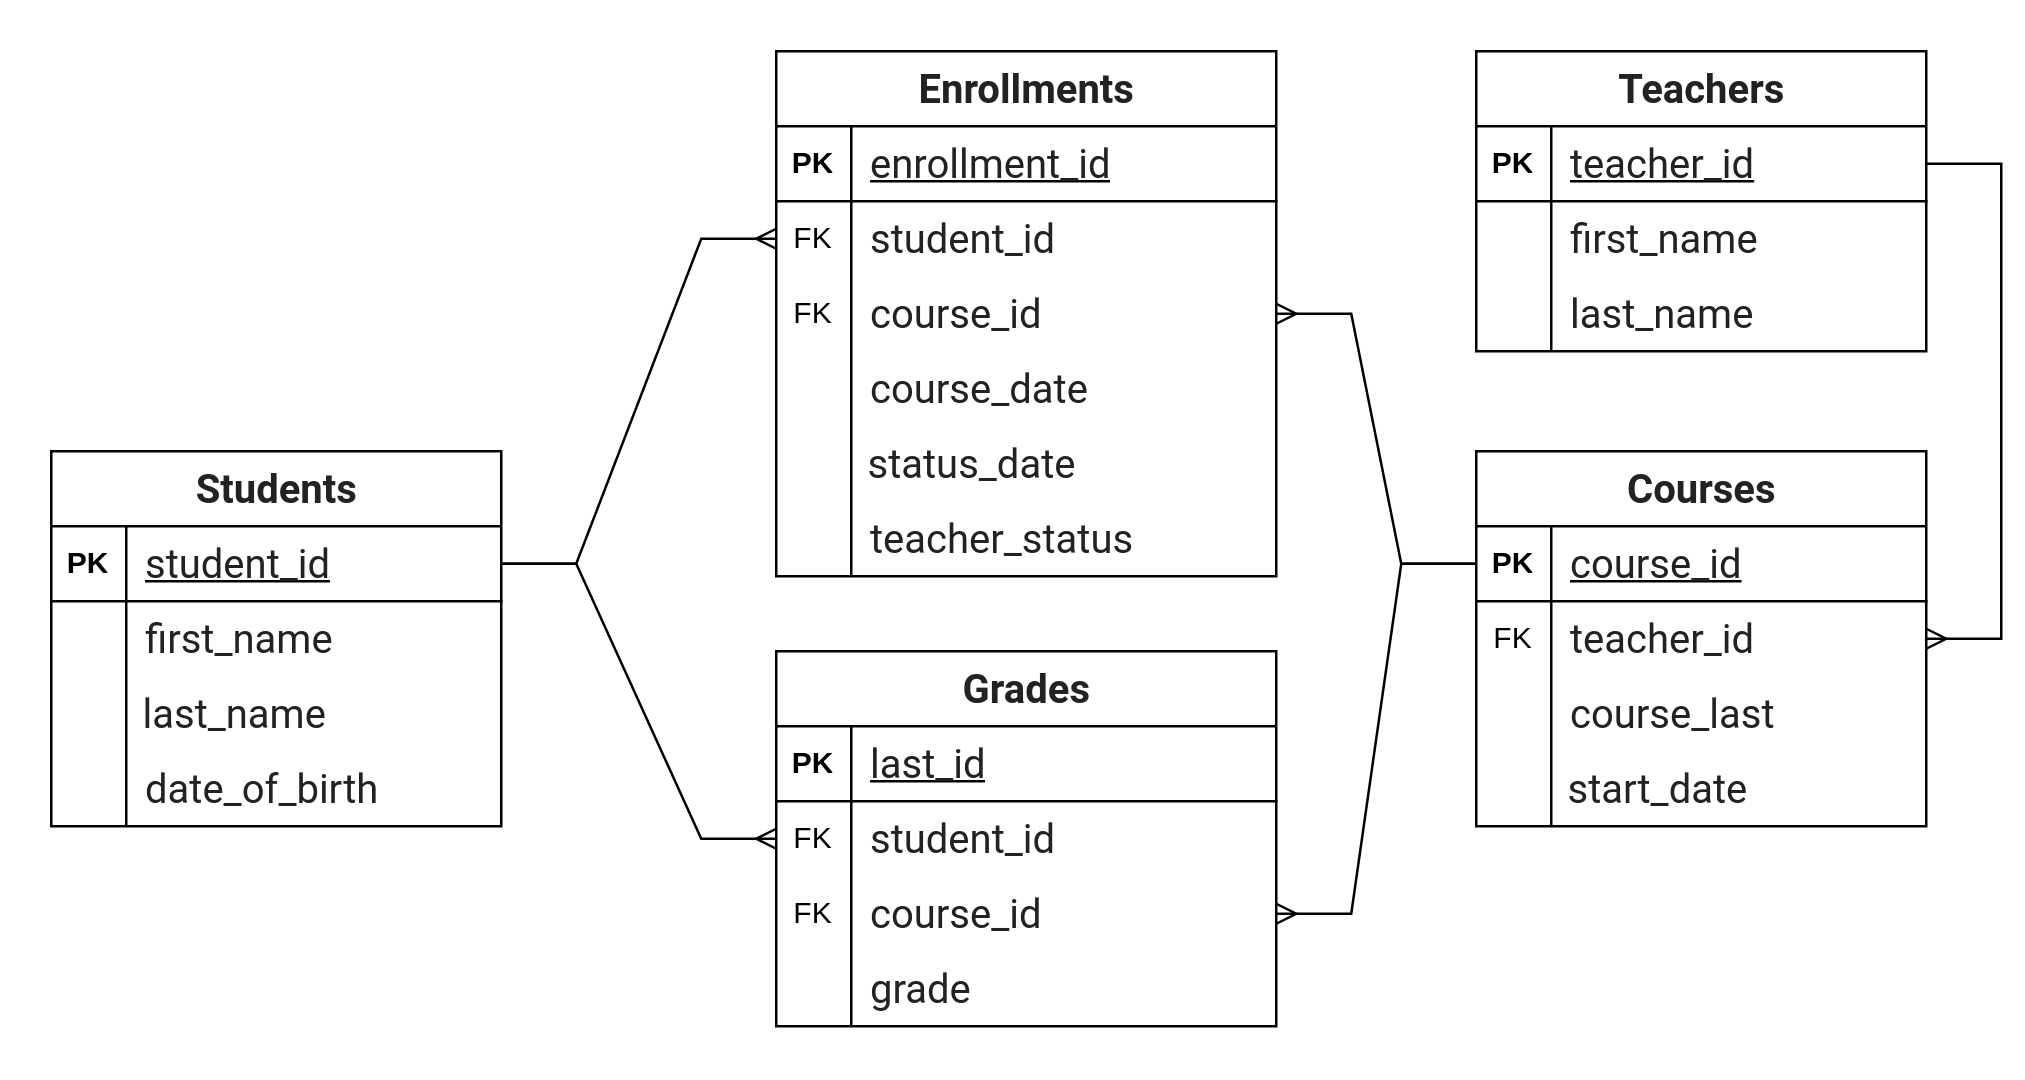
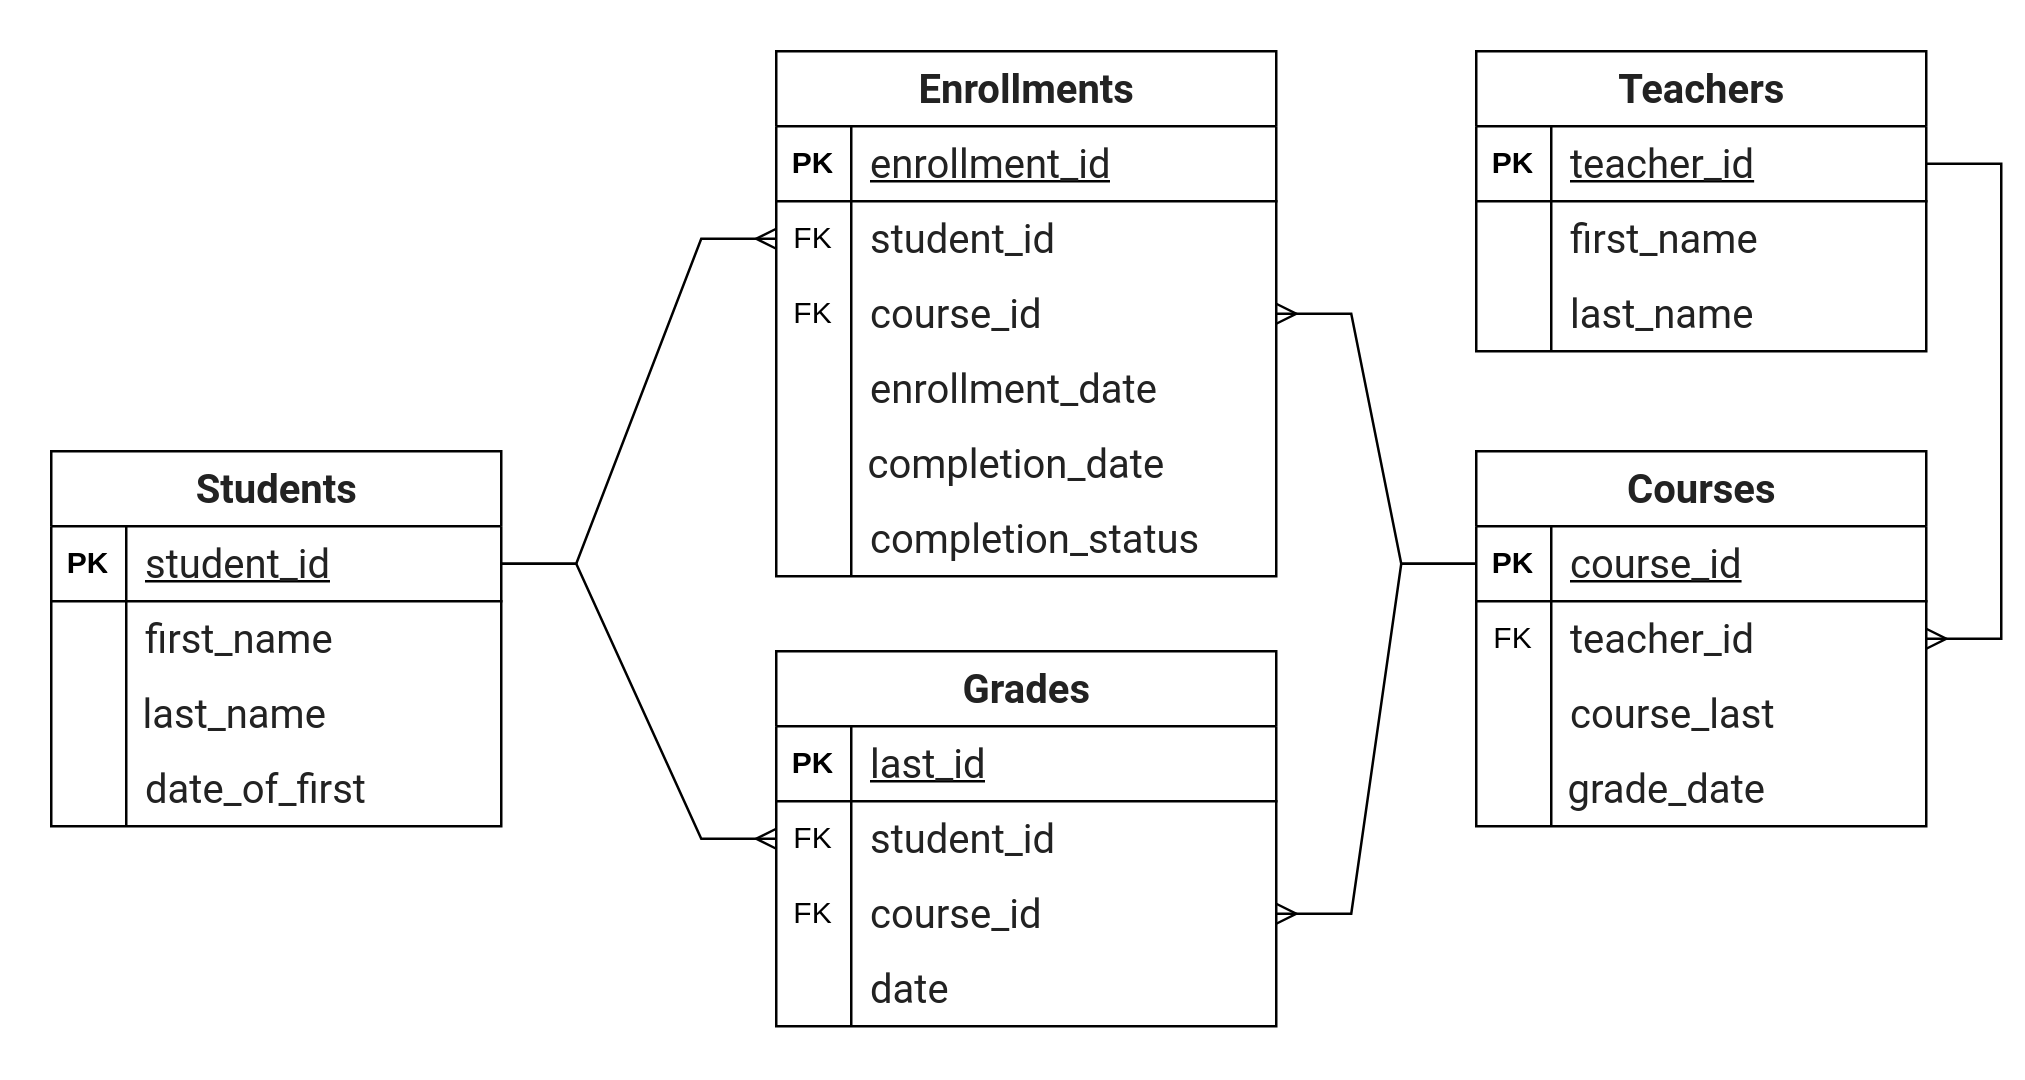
node "course_date": label "course_date" -> "enrollment_date"
node "status_date": label "status_date" -> "completion_date"
node "teacher_status": label "teacher_status" -> "completion_status"
node "date_of_birth": label "date_of_birth" -> "date_of_first"
node "start_date": label "start_date" -> "grade_date"
node "grade": label "grade" -> "date"
